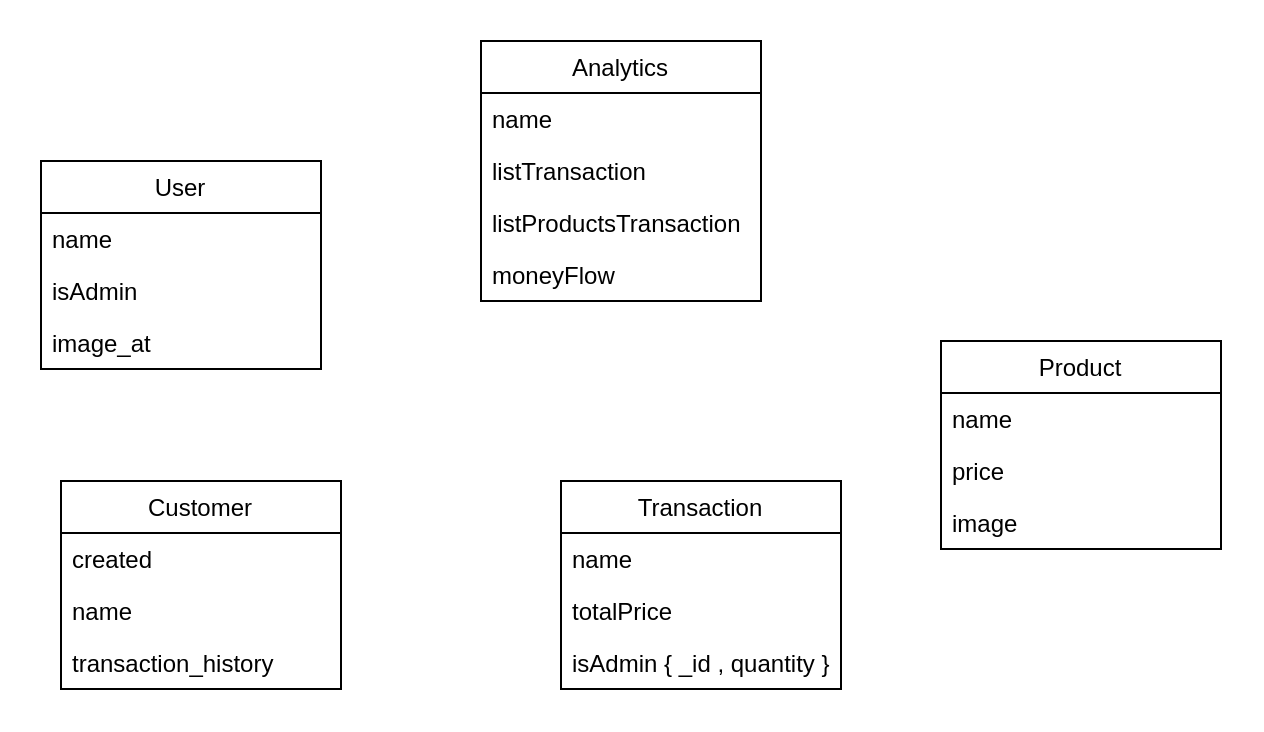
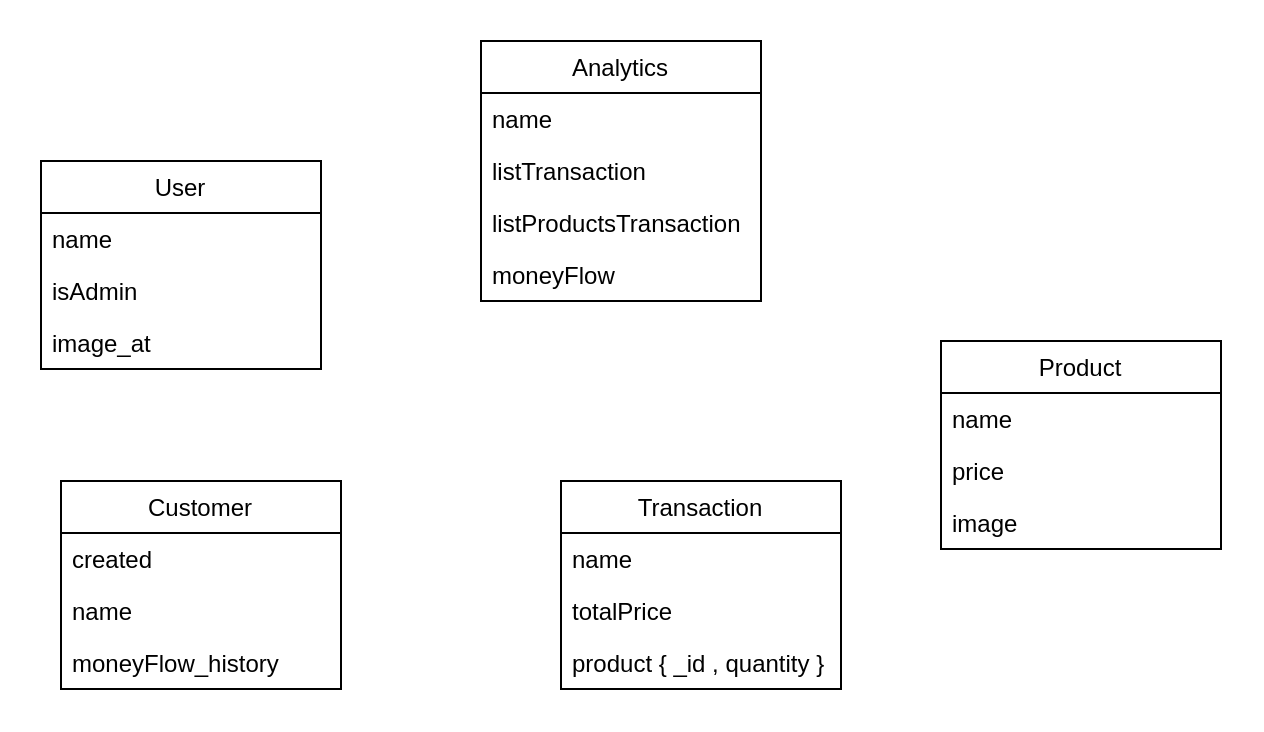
node "transaction_history": label "transaction_history" -> "moneyFlow_history"
node "isAdmin { _id , quantity }": label "isAdmin { _id , quantity }" -> "product { _id , quantity }"
